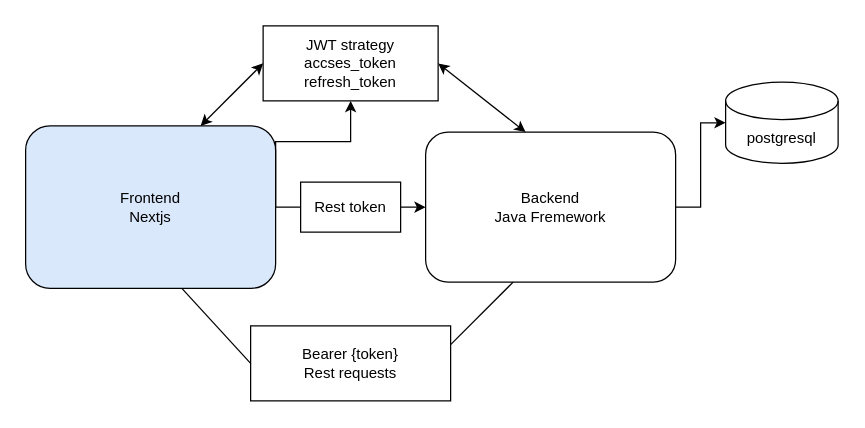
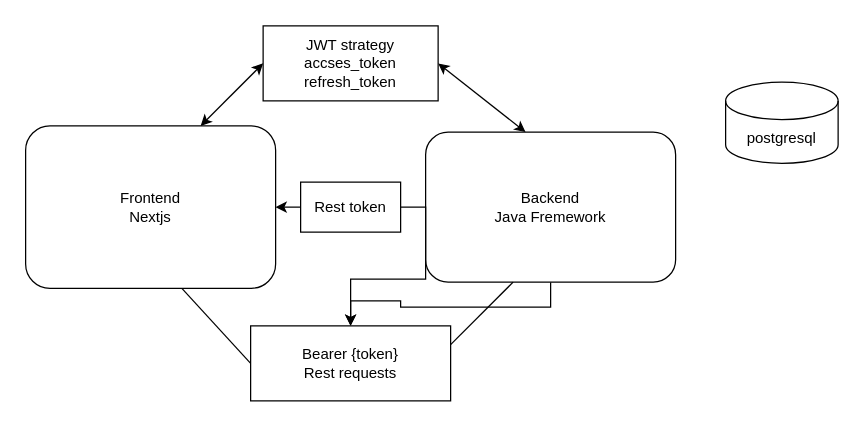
edge "Rest token" -> "JWT strategy accses_token refresh_token": now "Rest token" -> "Frontend Nextjs"
edge "Backend Java Fremework" -> "postgresql": now "Backend Java Fremework" -> "Bearer {token} Rest requests"
node "Frontend Nextjs": fillcolor #dae8fc -> #ffffff
edge "Rest token" -> "Backend Java Fremework": now "Rest token" -> "Bearer {token} Rest requests"
